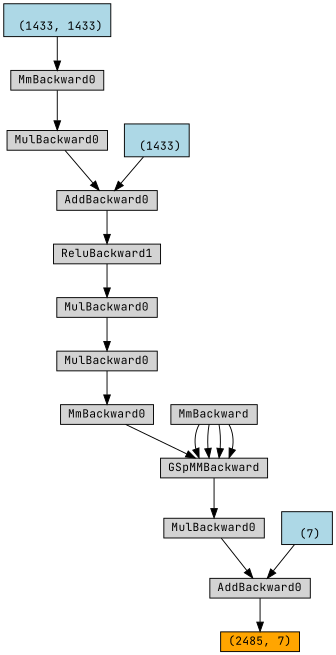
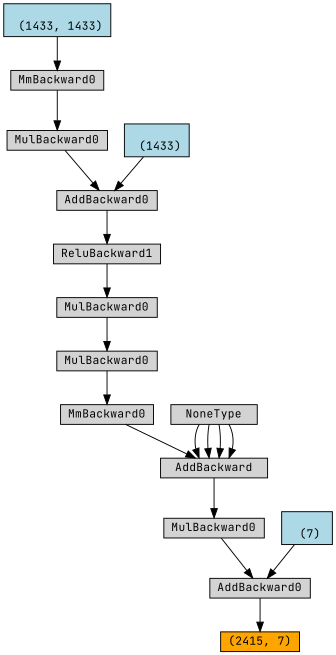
node "MmBackward": label "MmBackward" -> "NoneType"
node "GSpMMBackward": label "GSpMMBackward" -> "AddBackward"
node "(2485, 7)": label "(2485, 7)" -> "(2415, 7)"
